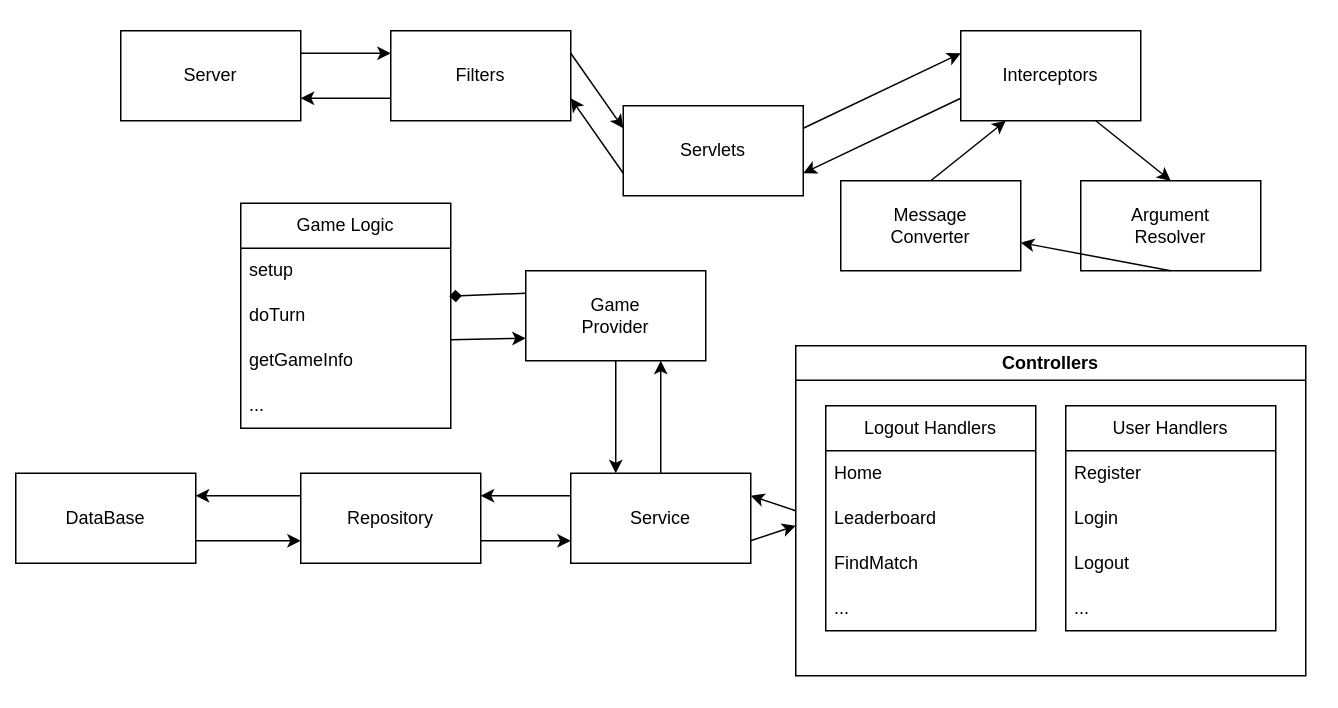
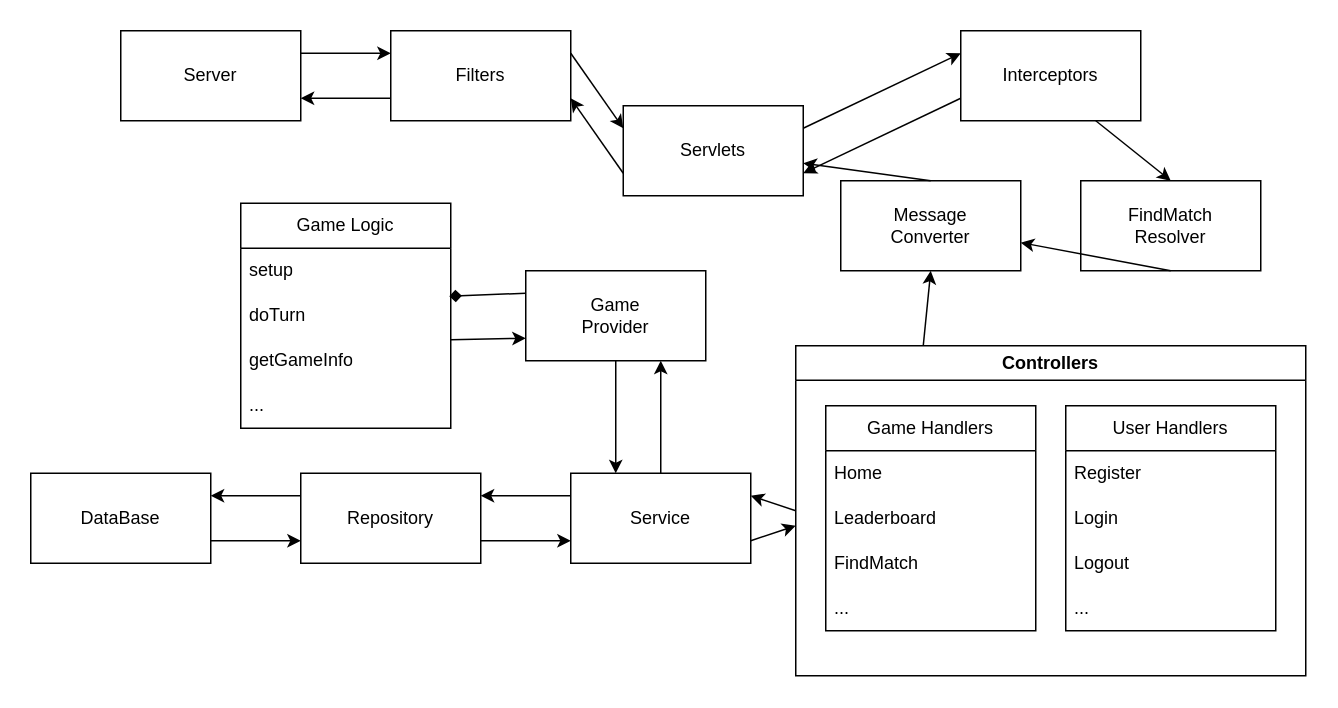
edge "Message Converter" -> "Interceptors": now "Message Converter" -> "Servlets"
node "Argument Resolver": label "Argument Resolver" -> "FindMatch Resolver"
edge "Controllers" -> "Message Converter": added
node "Logout Handlers": label "Logout Handlers" -> "Game Handlers"
node "DataBase": moved (106, 518) -> (121, 518)
